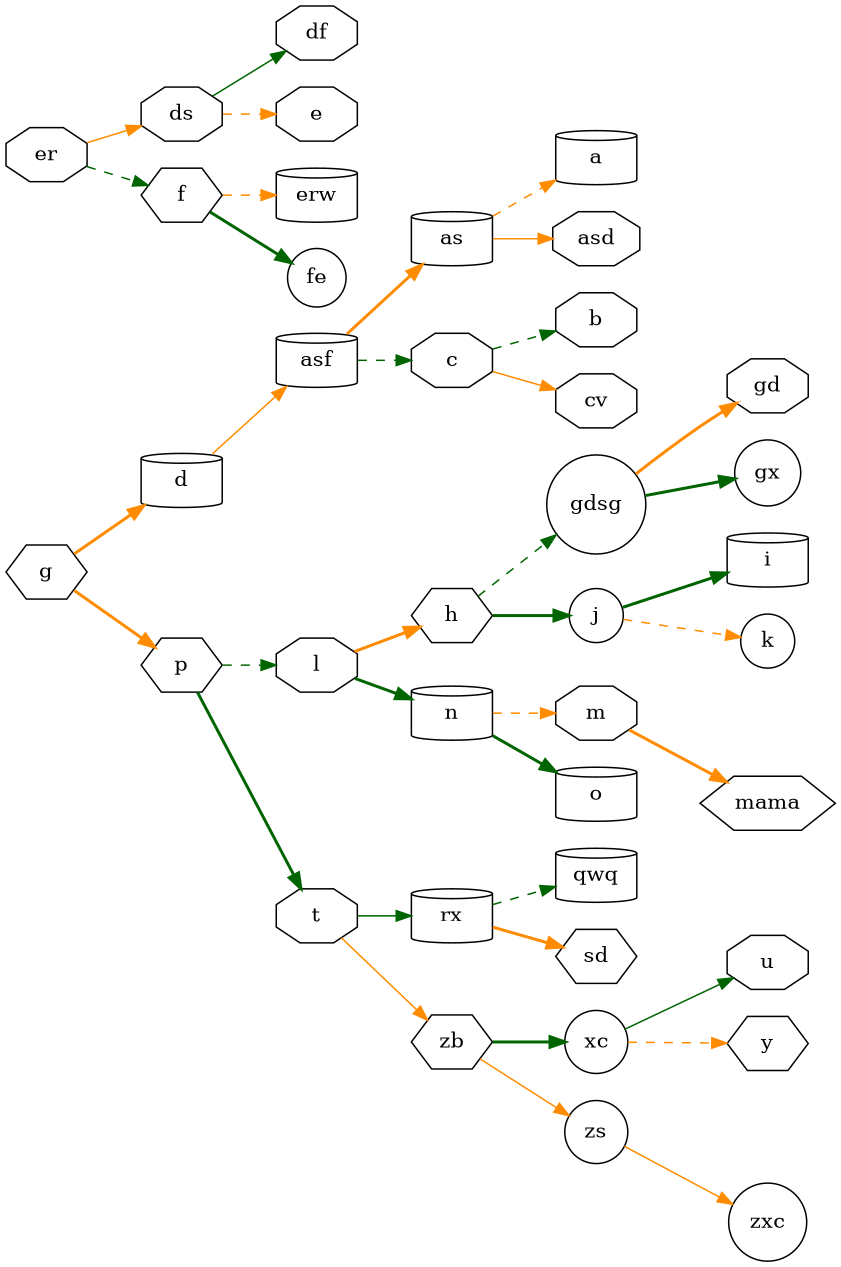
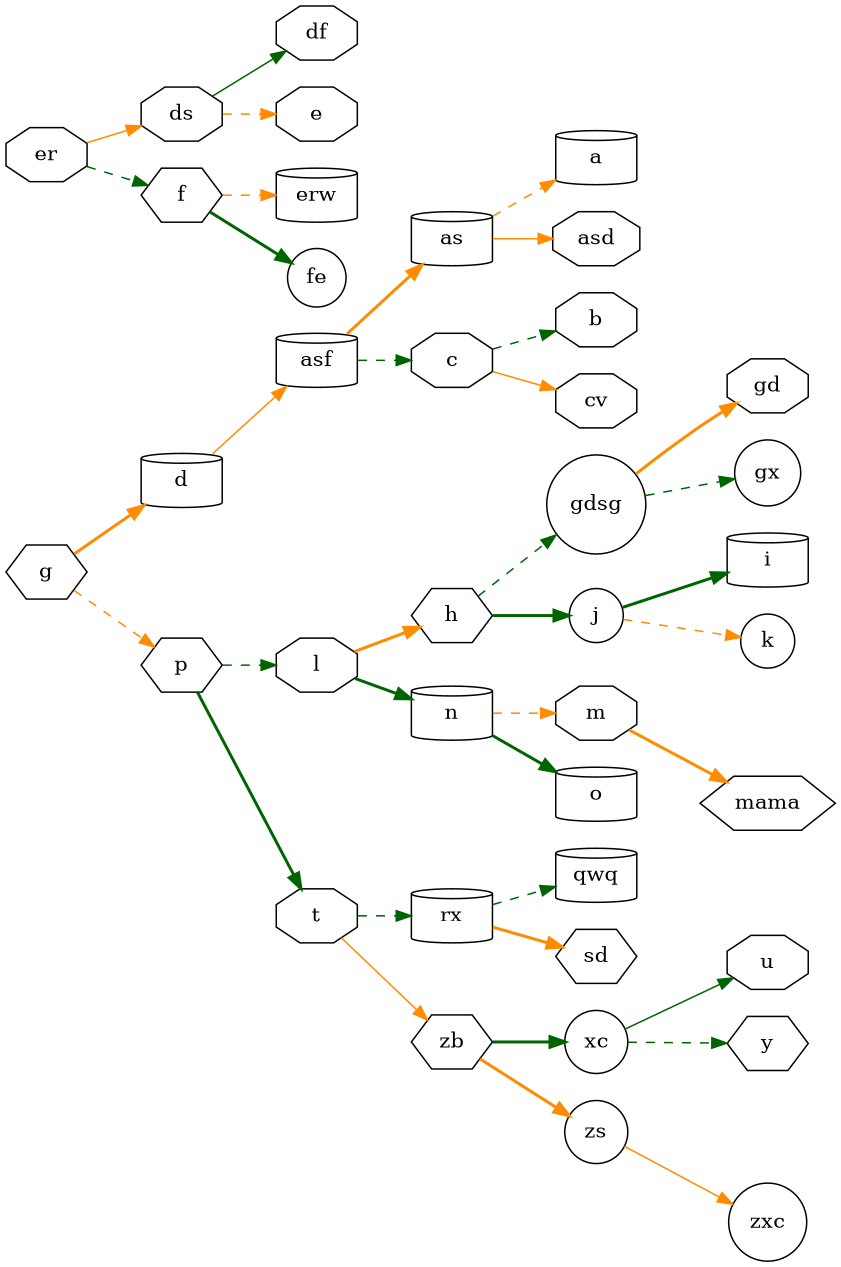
edge "gdsg" -> "gx": style bold -> dashed
edge "g" -> "p": style bold -> dashed
edge "t" -> "rx": style solid -> dashed
edge "xc" -> "y": color darkorange -> darkgreen
edge "zb" -> "zs": style solid -> bold
